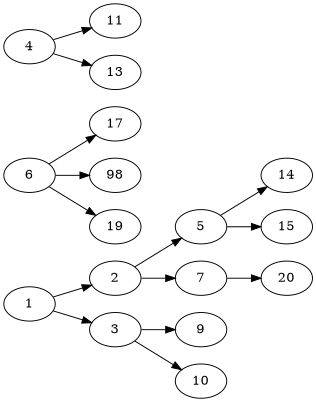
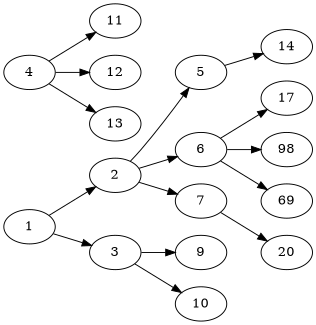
node "12": added
edge "2" -> "6": added
node "19": label "19" -> "69"
node "15": removed
